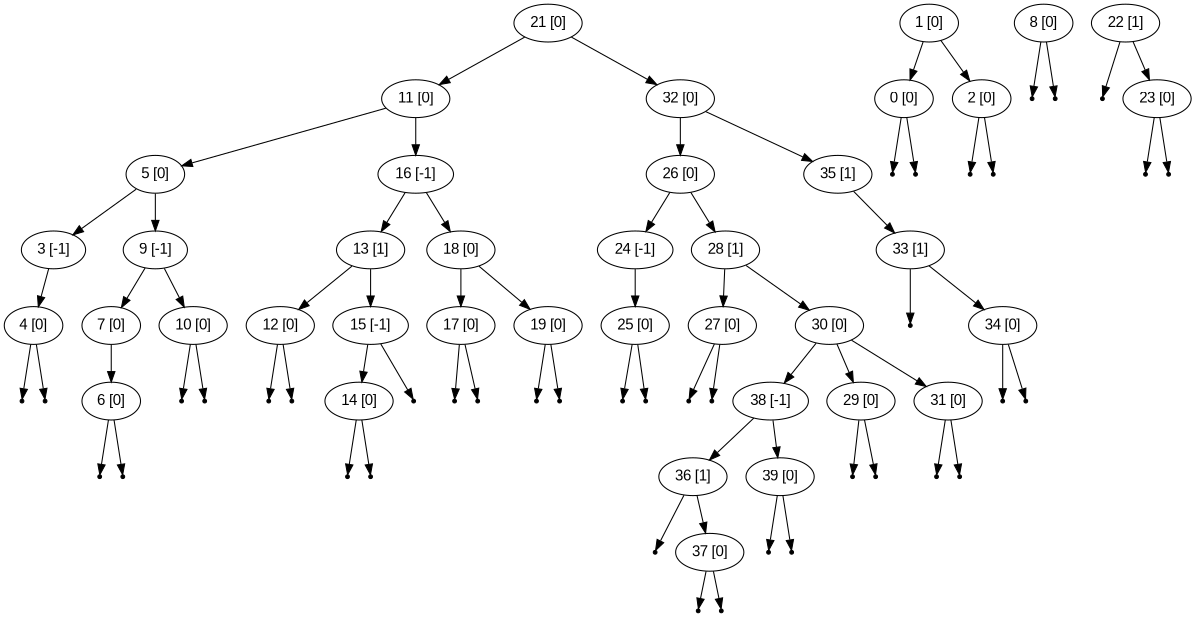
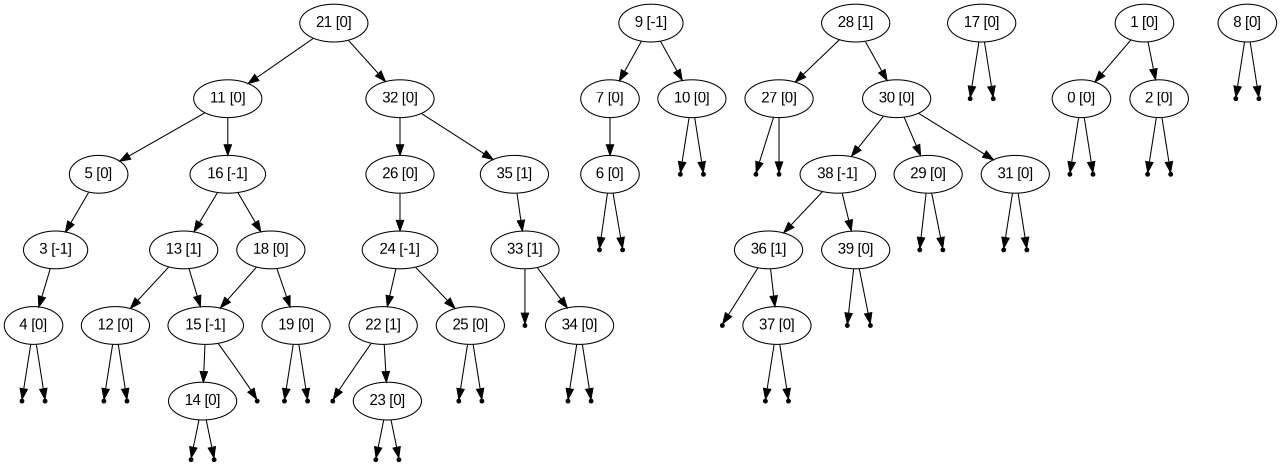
edge "5 [0]" -> "9 [-1]": removed
edge "26 [0]" -> "28 [1]": removed
edge "24 [-1]" -> "22 [1]": added
edge "18 [0]" -> "17 [0]": now "18 [0]" -> "15 [-1]"
